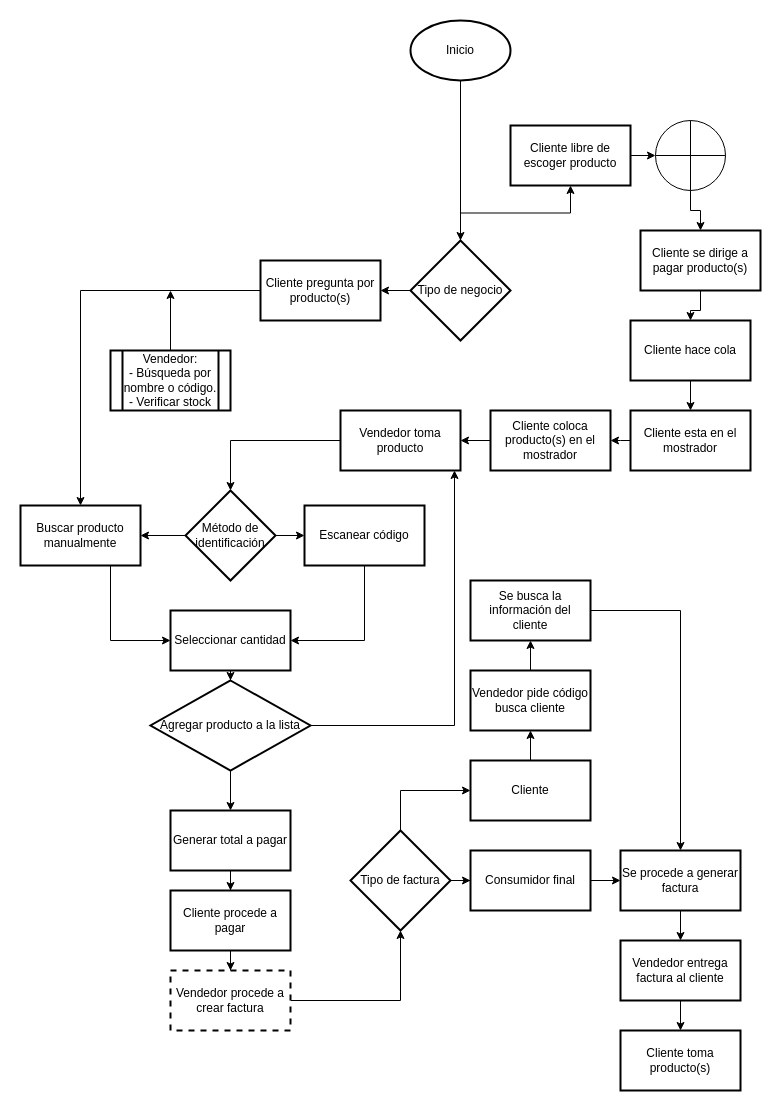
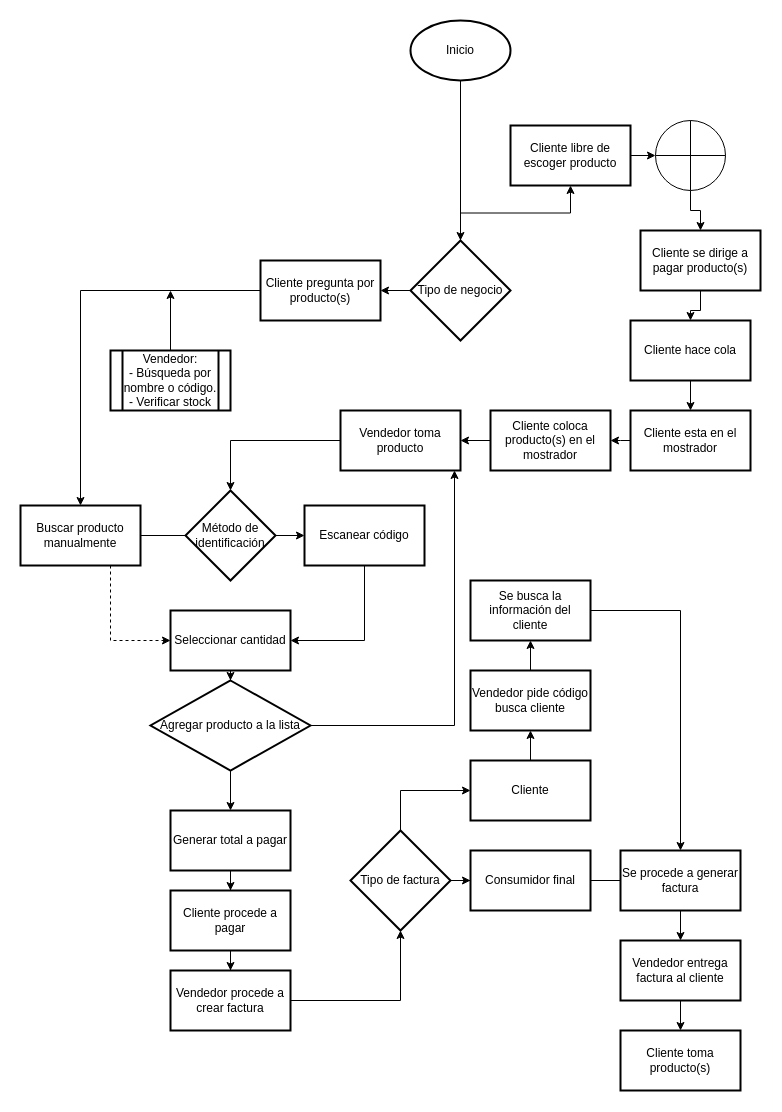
edge "Método de identificación" -> "Buscar producto manualmente": arrowhead classic -> none
edge "Buscar producto manualmente" -> "Seleccionar cantidad": style solid -> dashed
edge "Consumidor final" -> "Se procede a generar factura": arrowhead classic -> none
node "Vendedor procede a crear factura": style dashed -> solid
